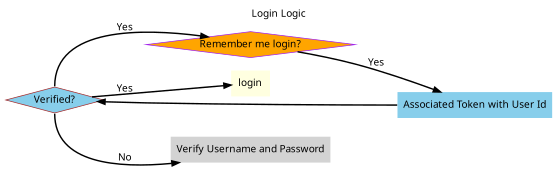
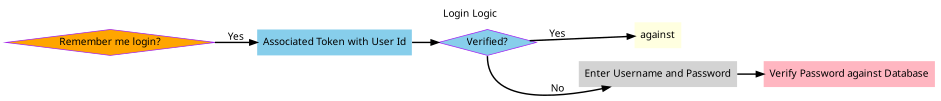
edge "Verified?" -> "Remember me login?": removed, label "Yes"
node "Verify Password against Database": added
node "login": label "login" -> "against"
node "Verified?": color brown -> purple
node "Verify Username and Password": label "Verify Username and Password" -> "Enter Username and Password"
